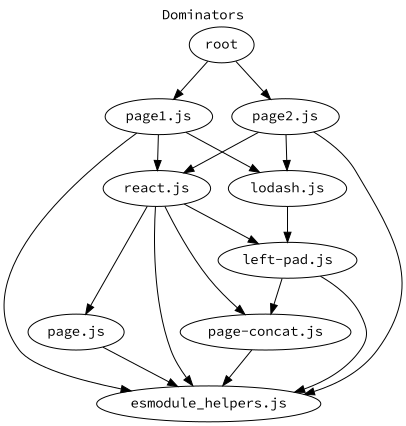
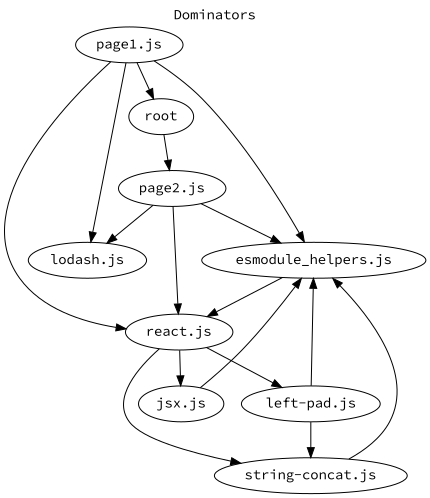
edge "root" -> "page1.js": reversed
edge "lodash.js" -> "left-pad.js": removed
edge "react.js" -> "esmodule_helpers.js": reversed
node "page.js": label "page.js" -> "jsx.js"
node "page-concat.js": label "page-concat.js" -> "string-concat.js"
